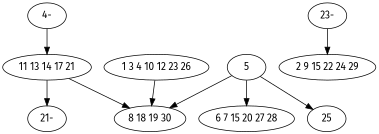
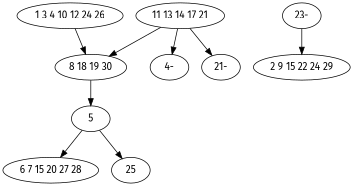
edge "4-" -> "11 13 14 17 21": reversed
node "1 3 4 10 12 23 26": label "1 3 4 10 12 23 26" -> "1 3 4 10 12 24 26"
edge "5" -> "8 18 19 30": reversed
